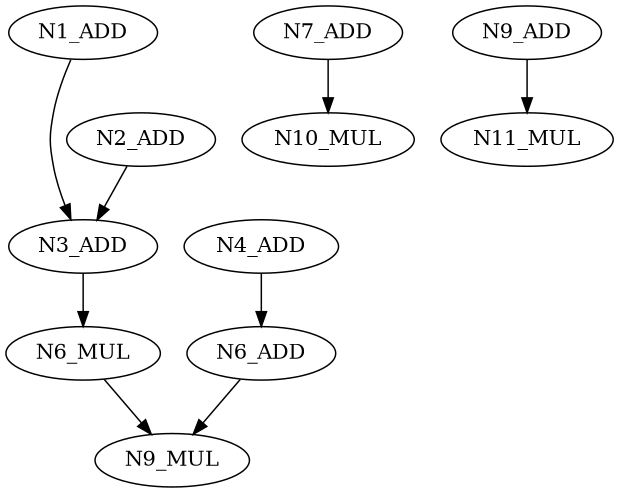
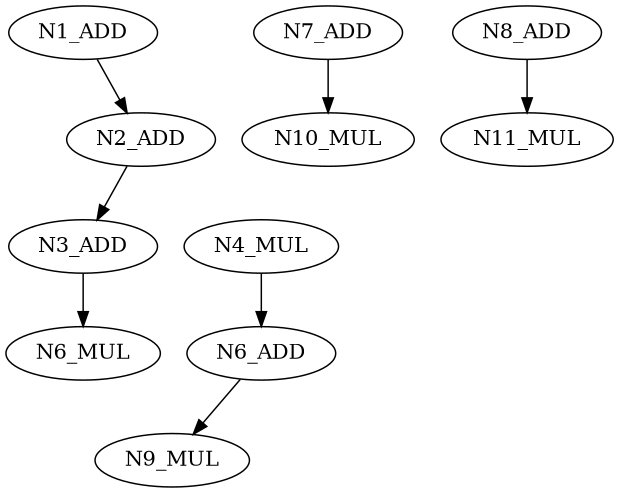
node "N9_ADD": label "N9_ADD" -> "N8_ADD"
edge "N1_ADD" -> "N3_ADD": now "N1_ADD" -> "N2_ADD"
node "N4_ADD": label "N4_ADD" -> "N4_MUL"
edge "N6_MUL" -> "N9_MUL": removed
